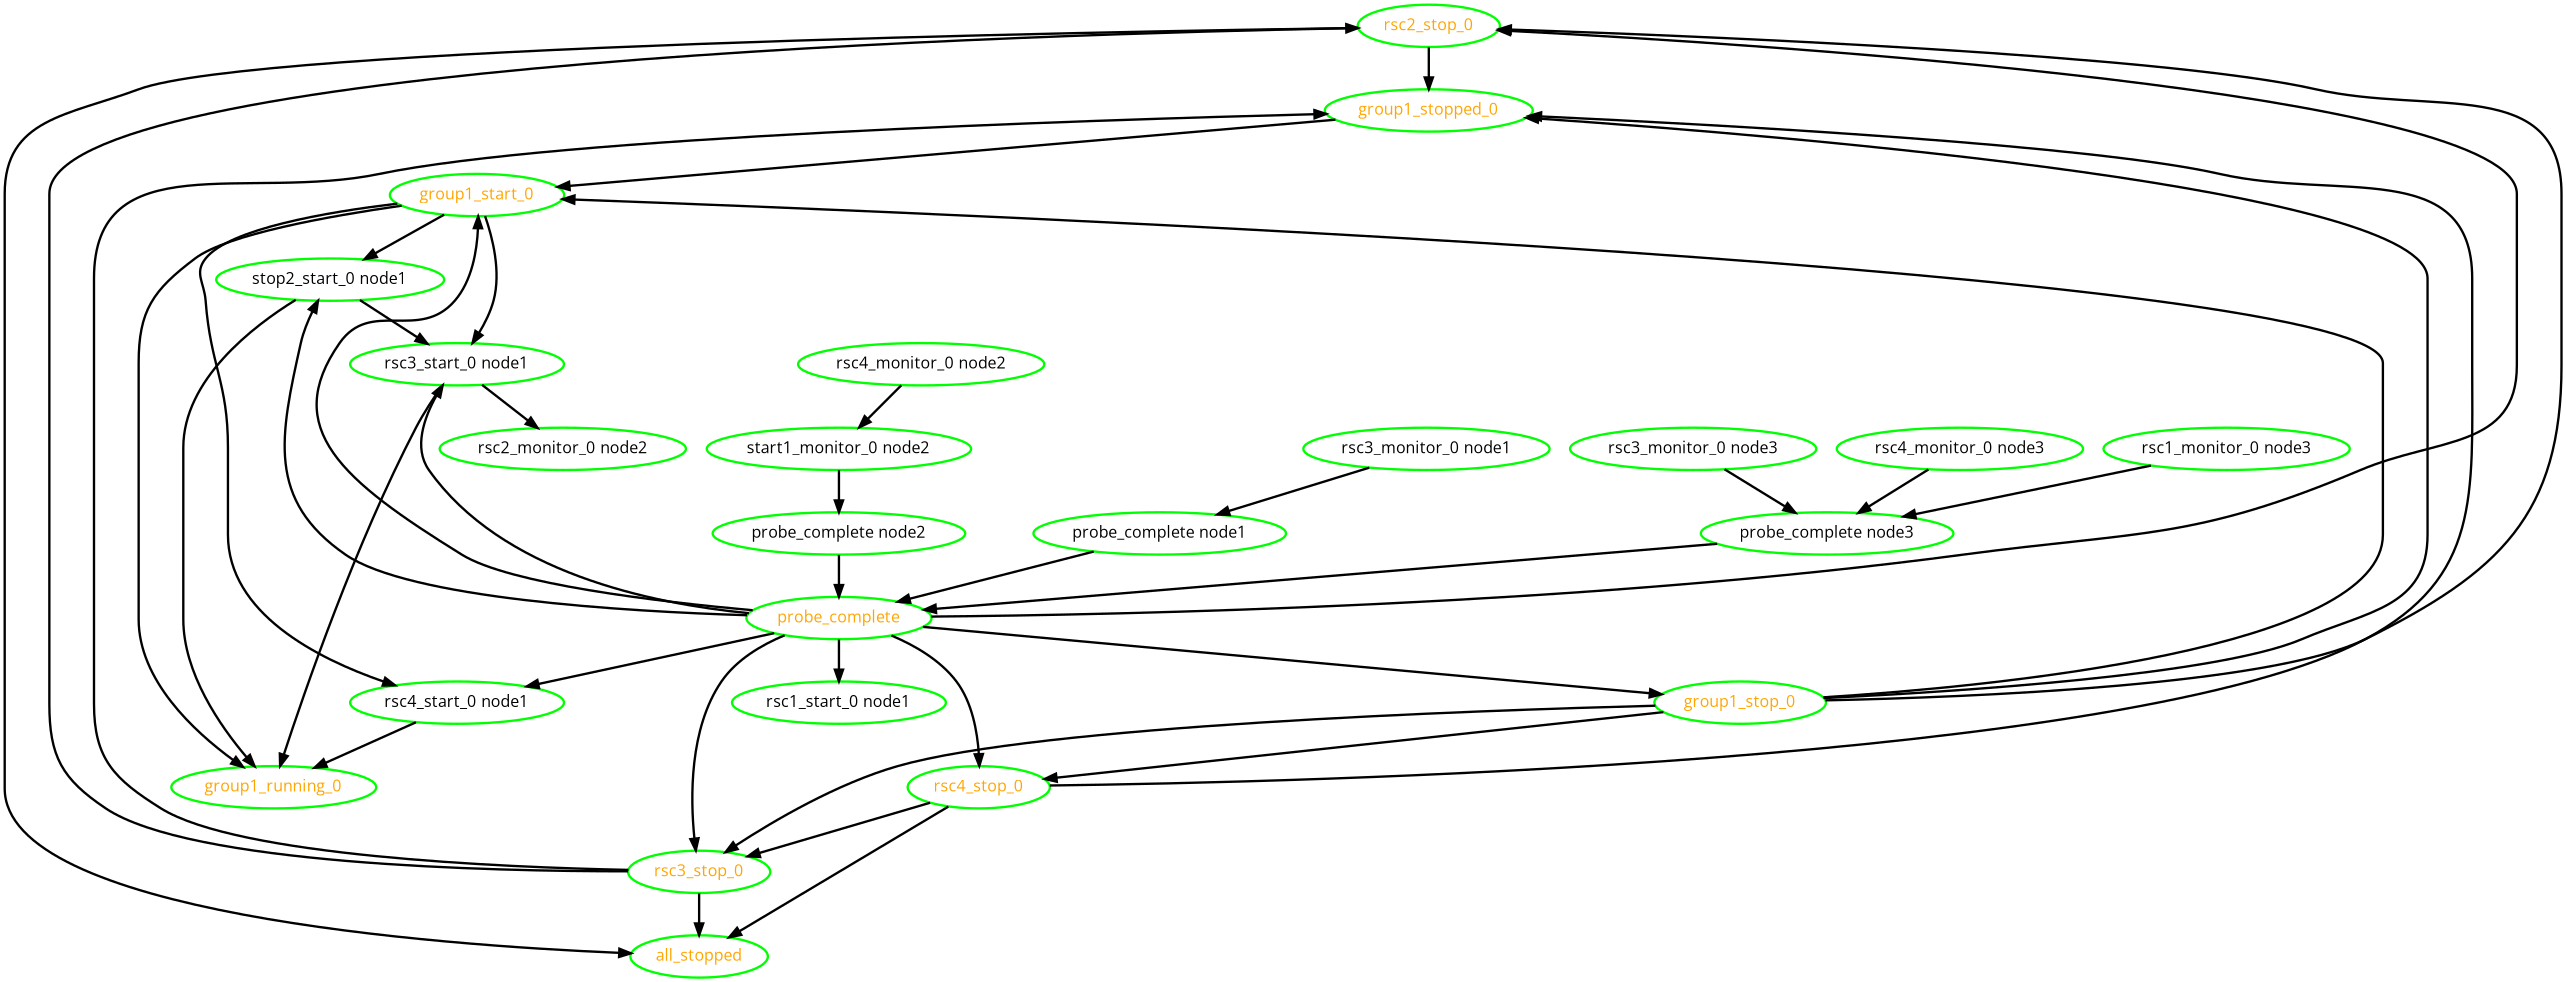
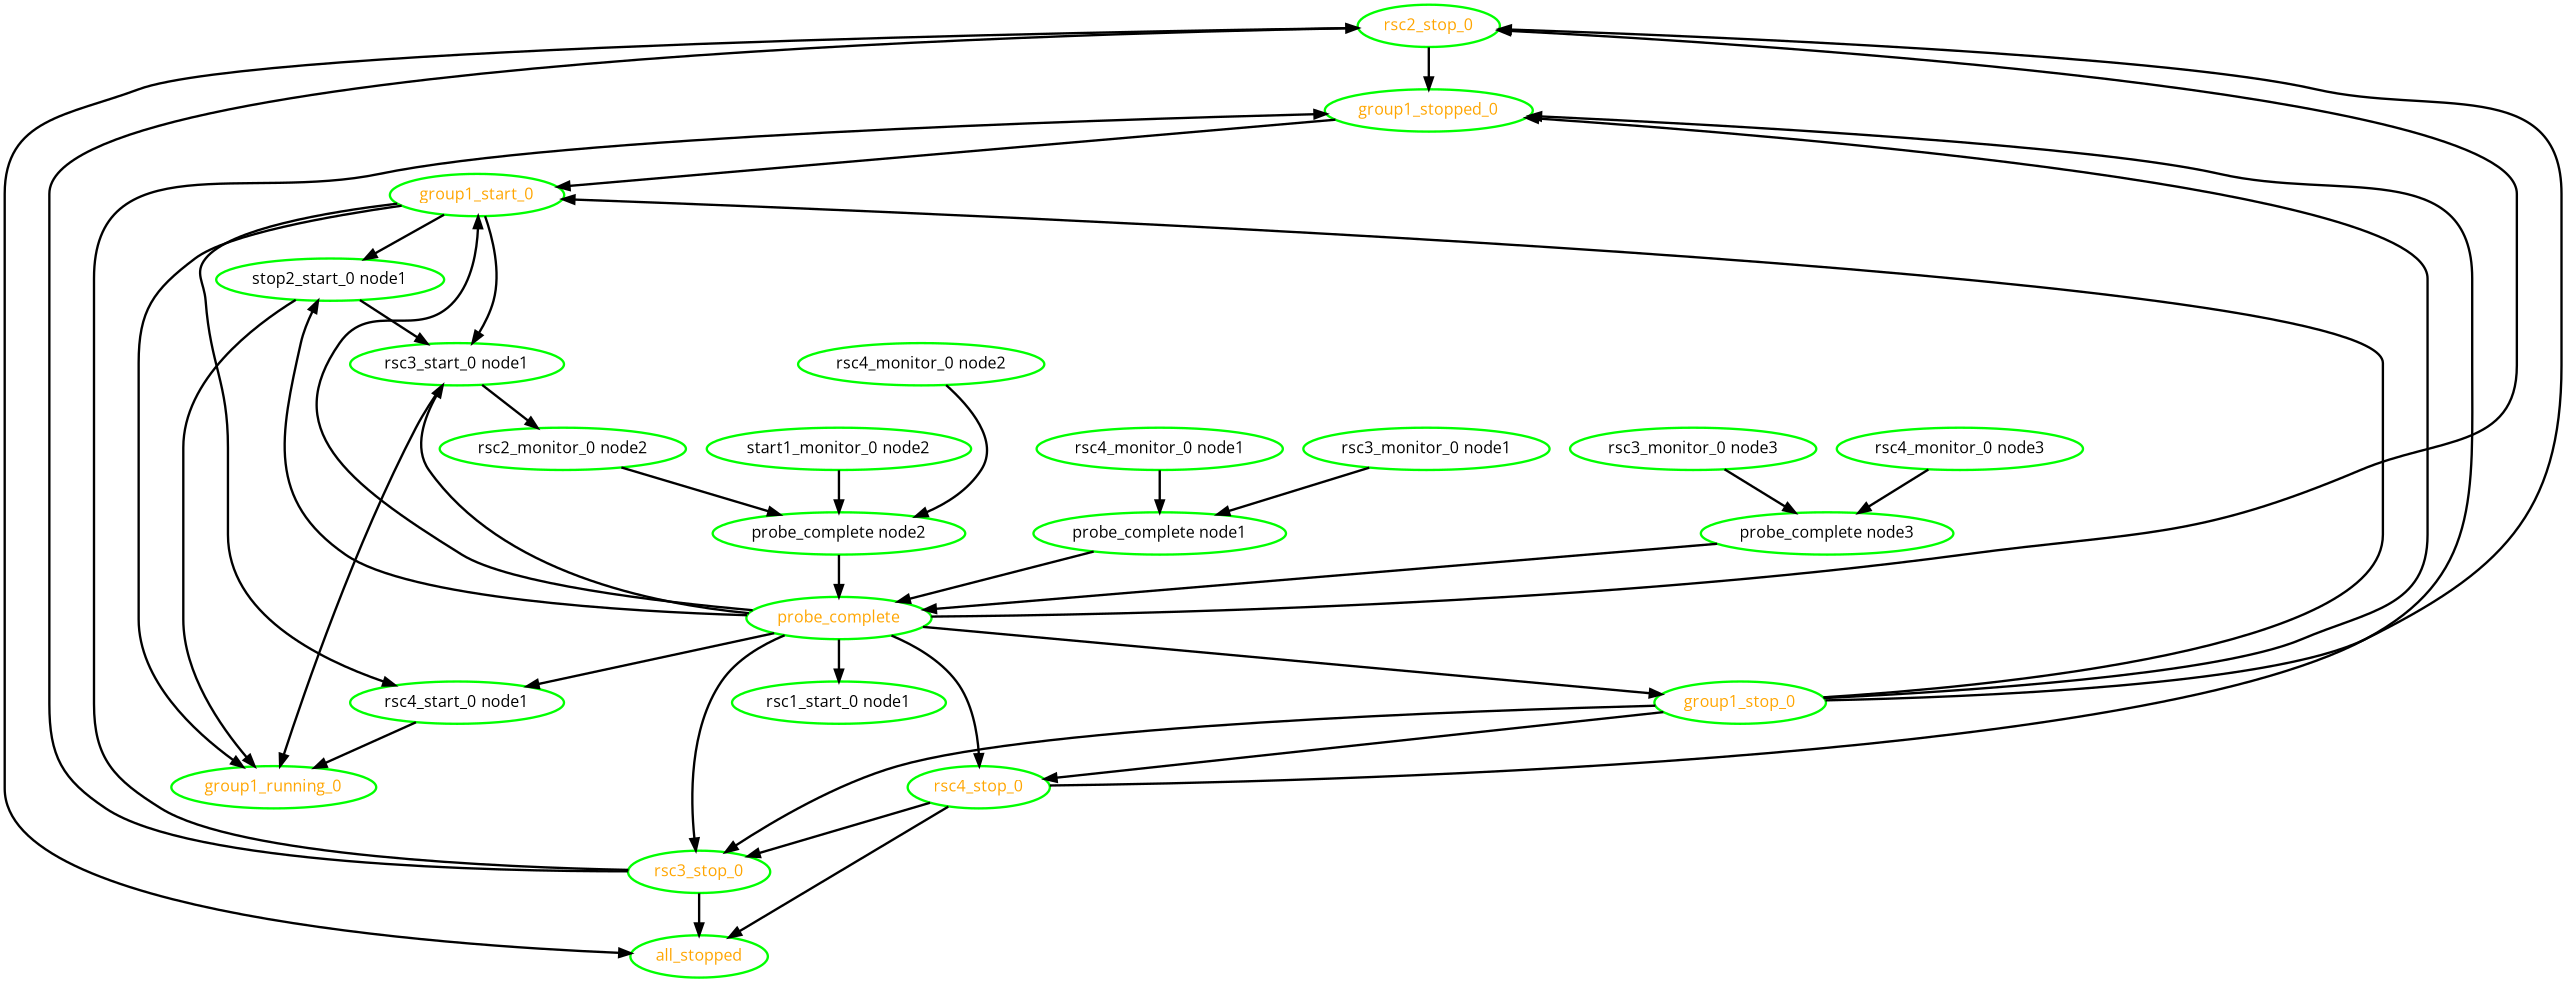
edge "rsc4_monitor_0 node2" -> "start1_monitor_0 node2": now "rsc4_monitor_0 node2" -> "probe_complete node2"
node "rsc4_monitor_0 node1": added
node "rsc1_monitor_0 node3": removed
edge "rsc2_monitor_0 node2" -> "probe_complete node2": added
